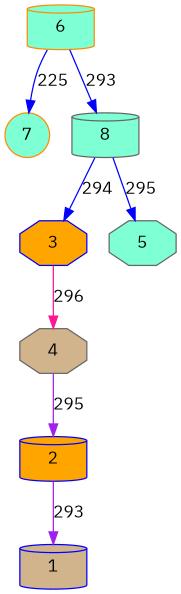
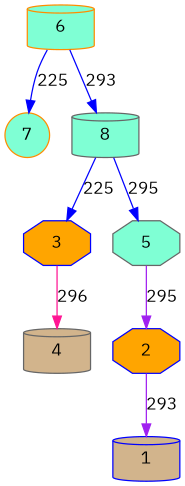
edge "8" -> "3": label "294" -> "225"
node "4": shape octagon -> cylinder
edge "4" -> "2": now "5" -> "2"
node "2": shape cylinder -> octagon
